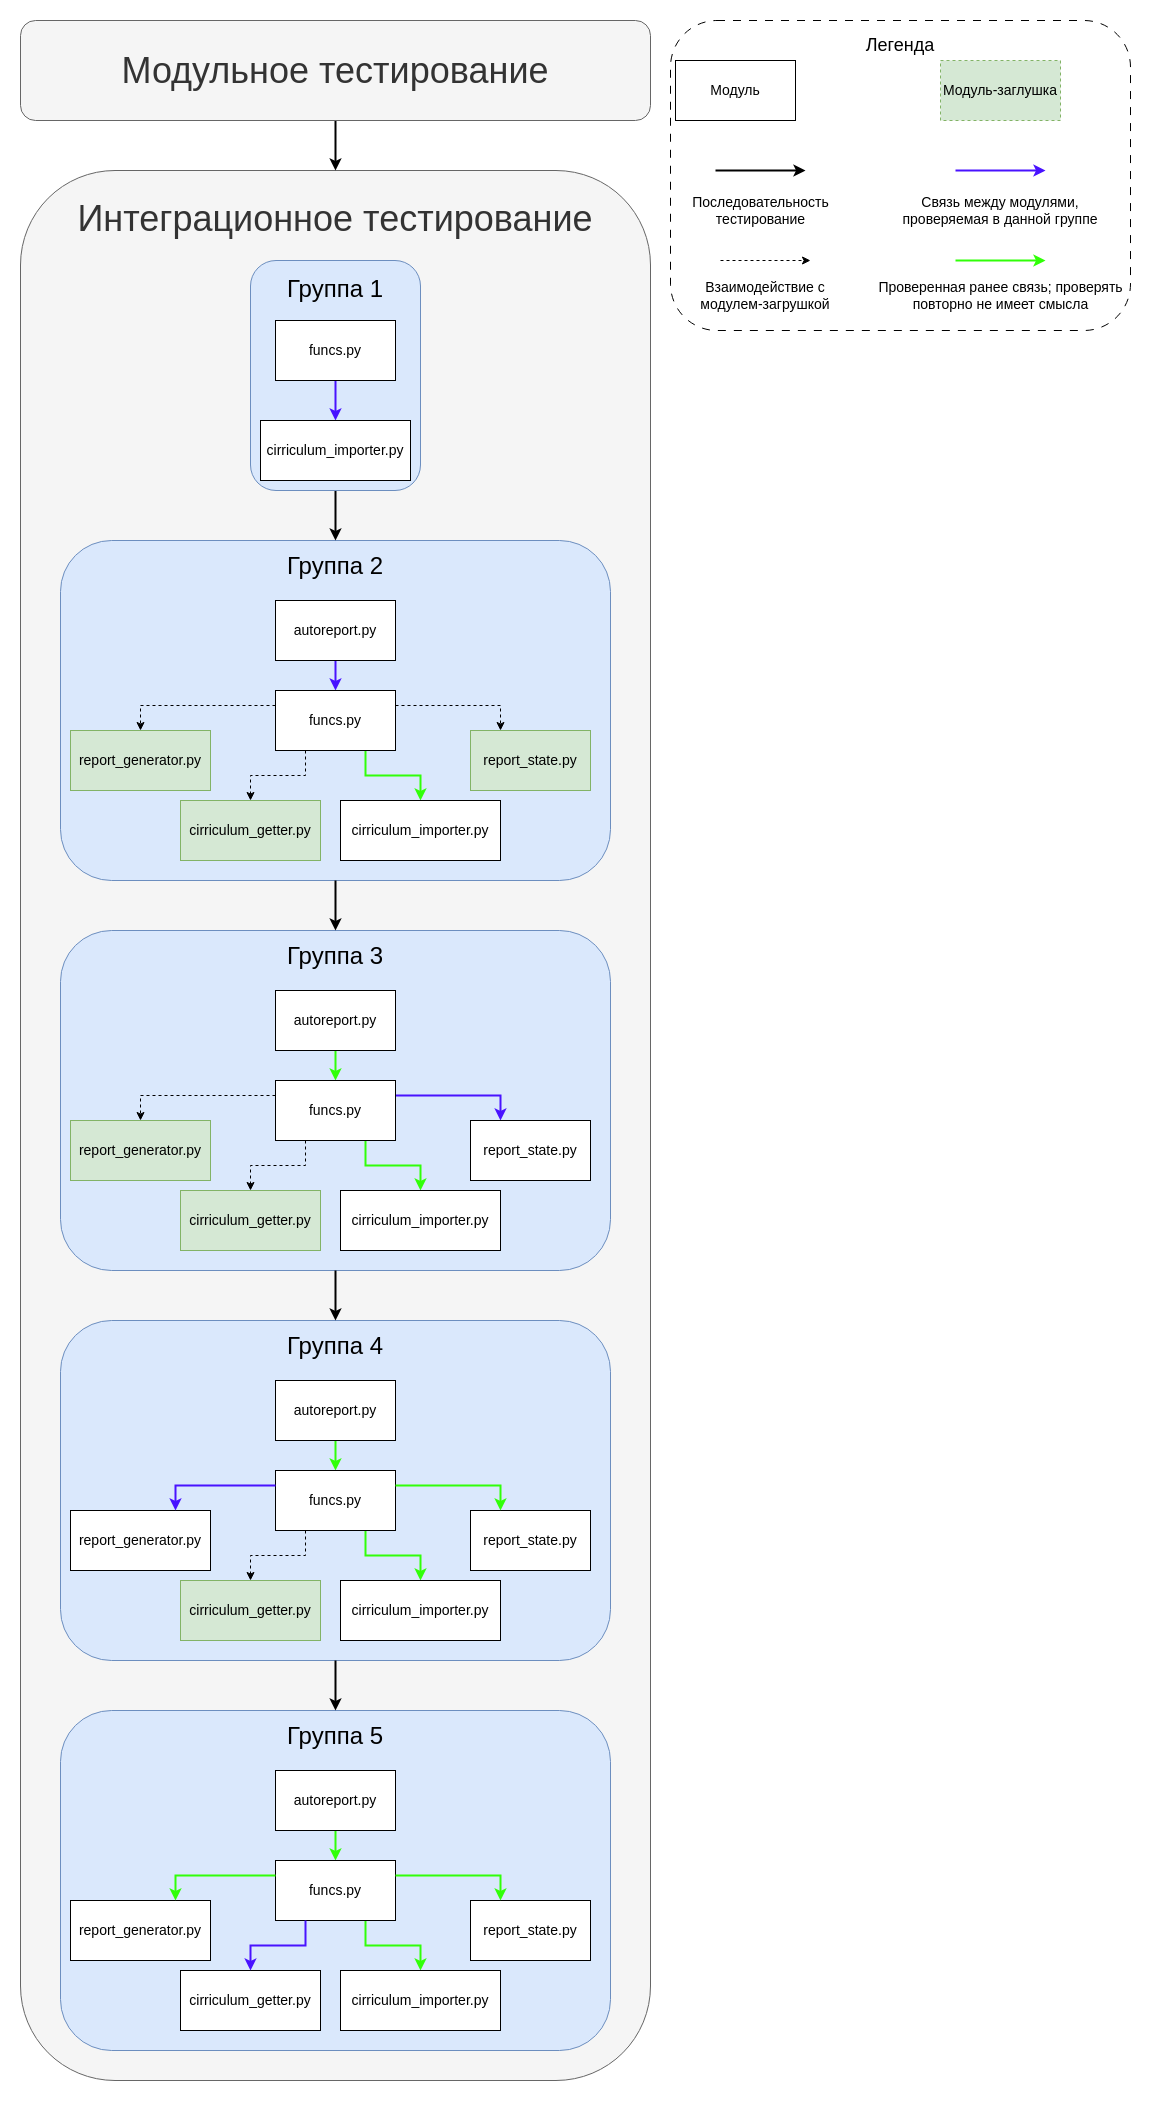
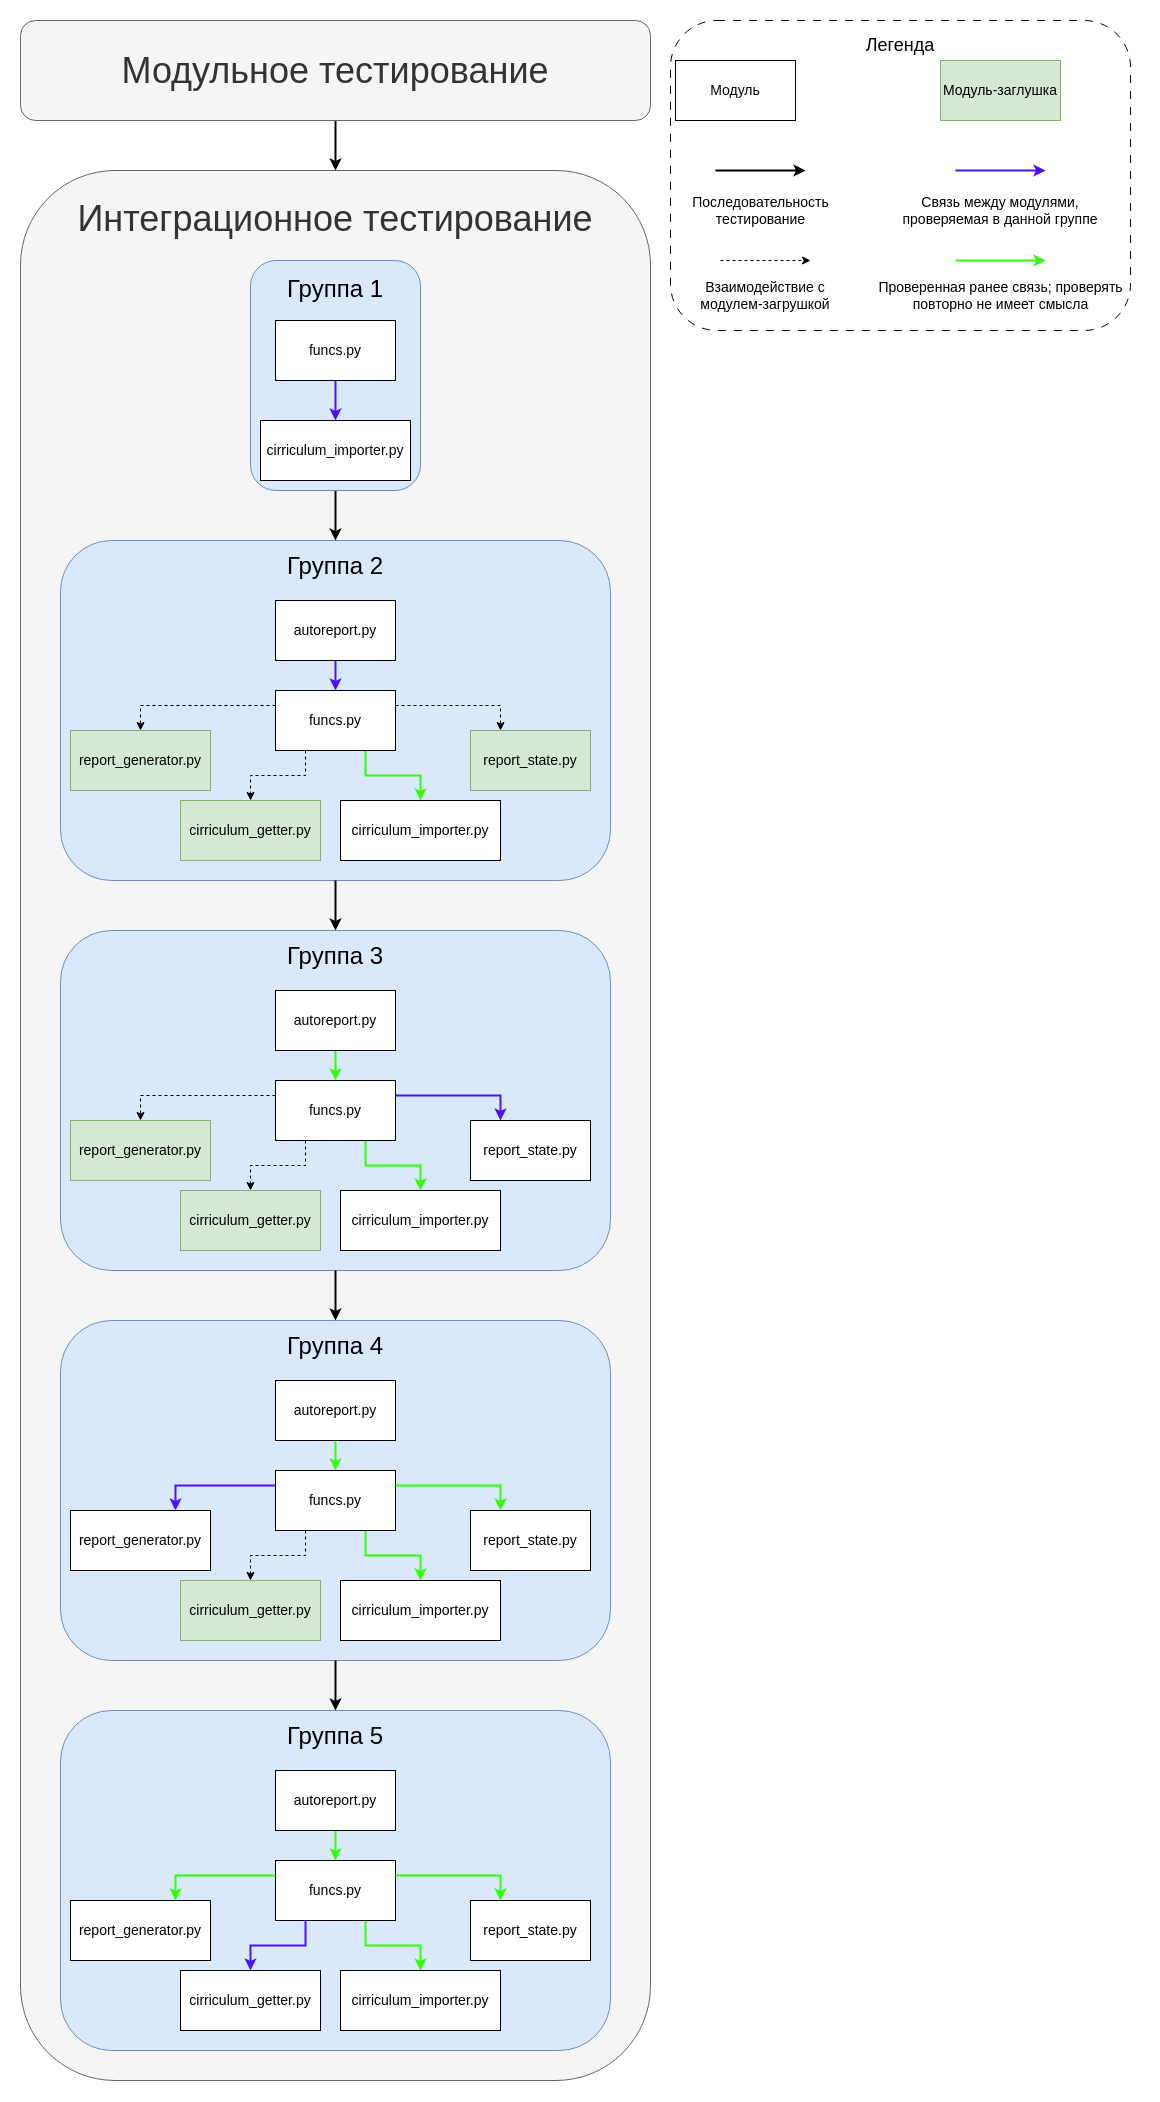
node "Модуль-заглушка": style dashed -> solid
